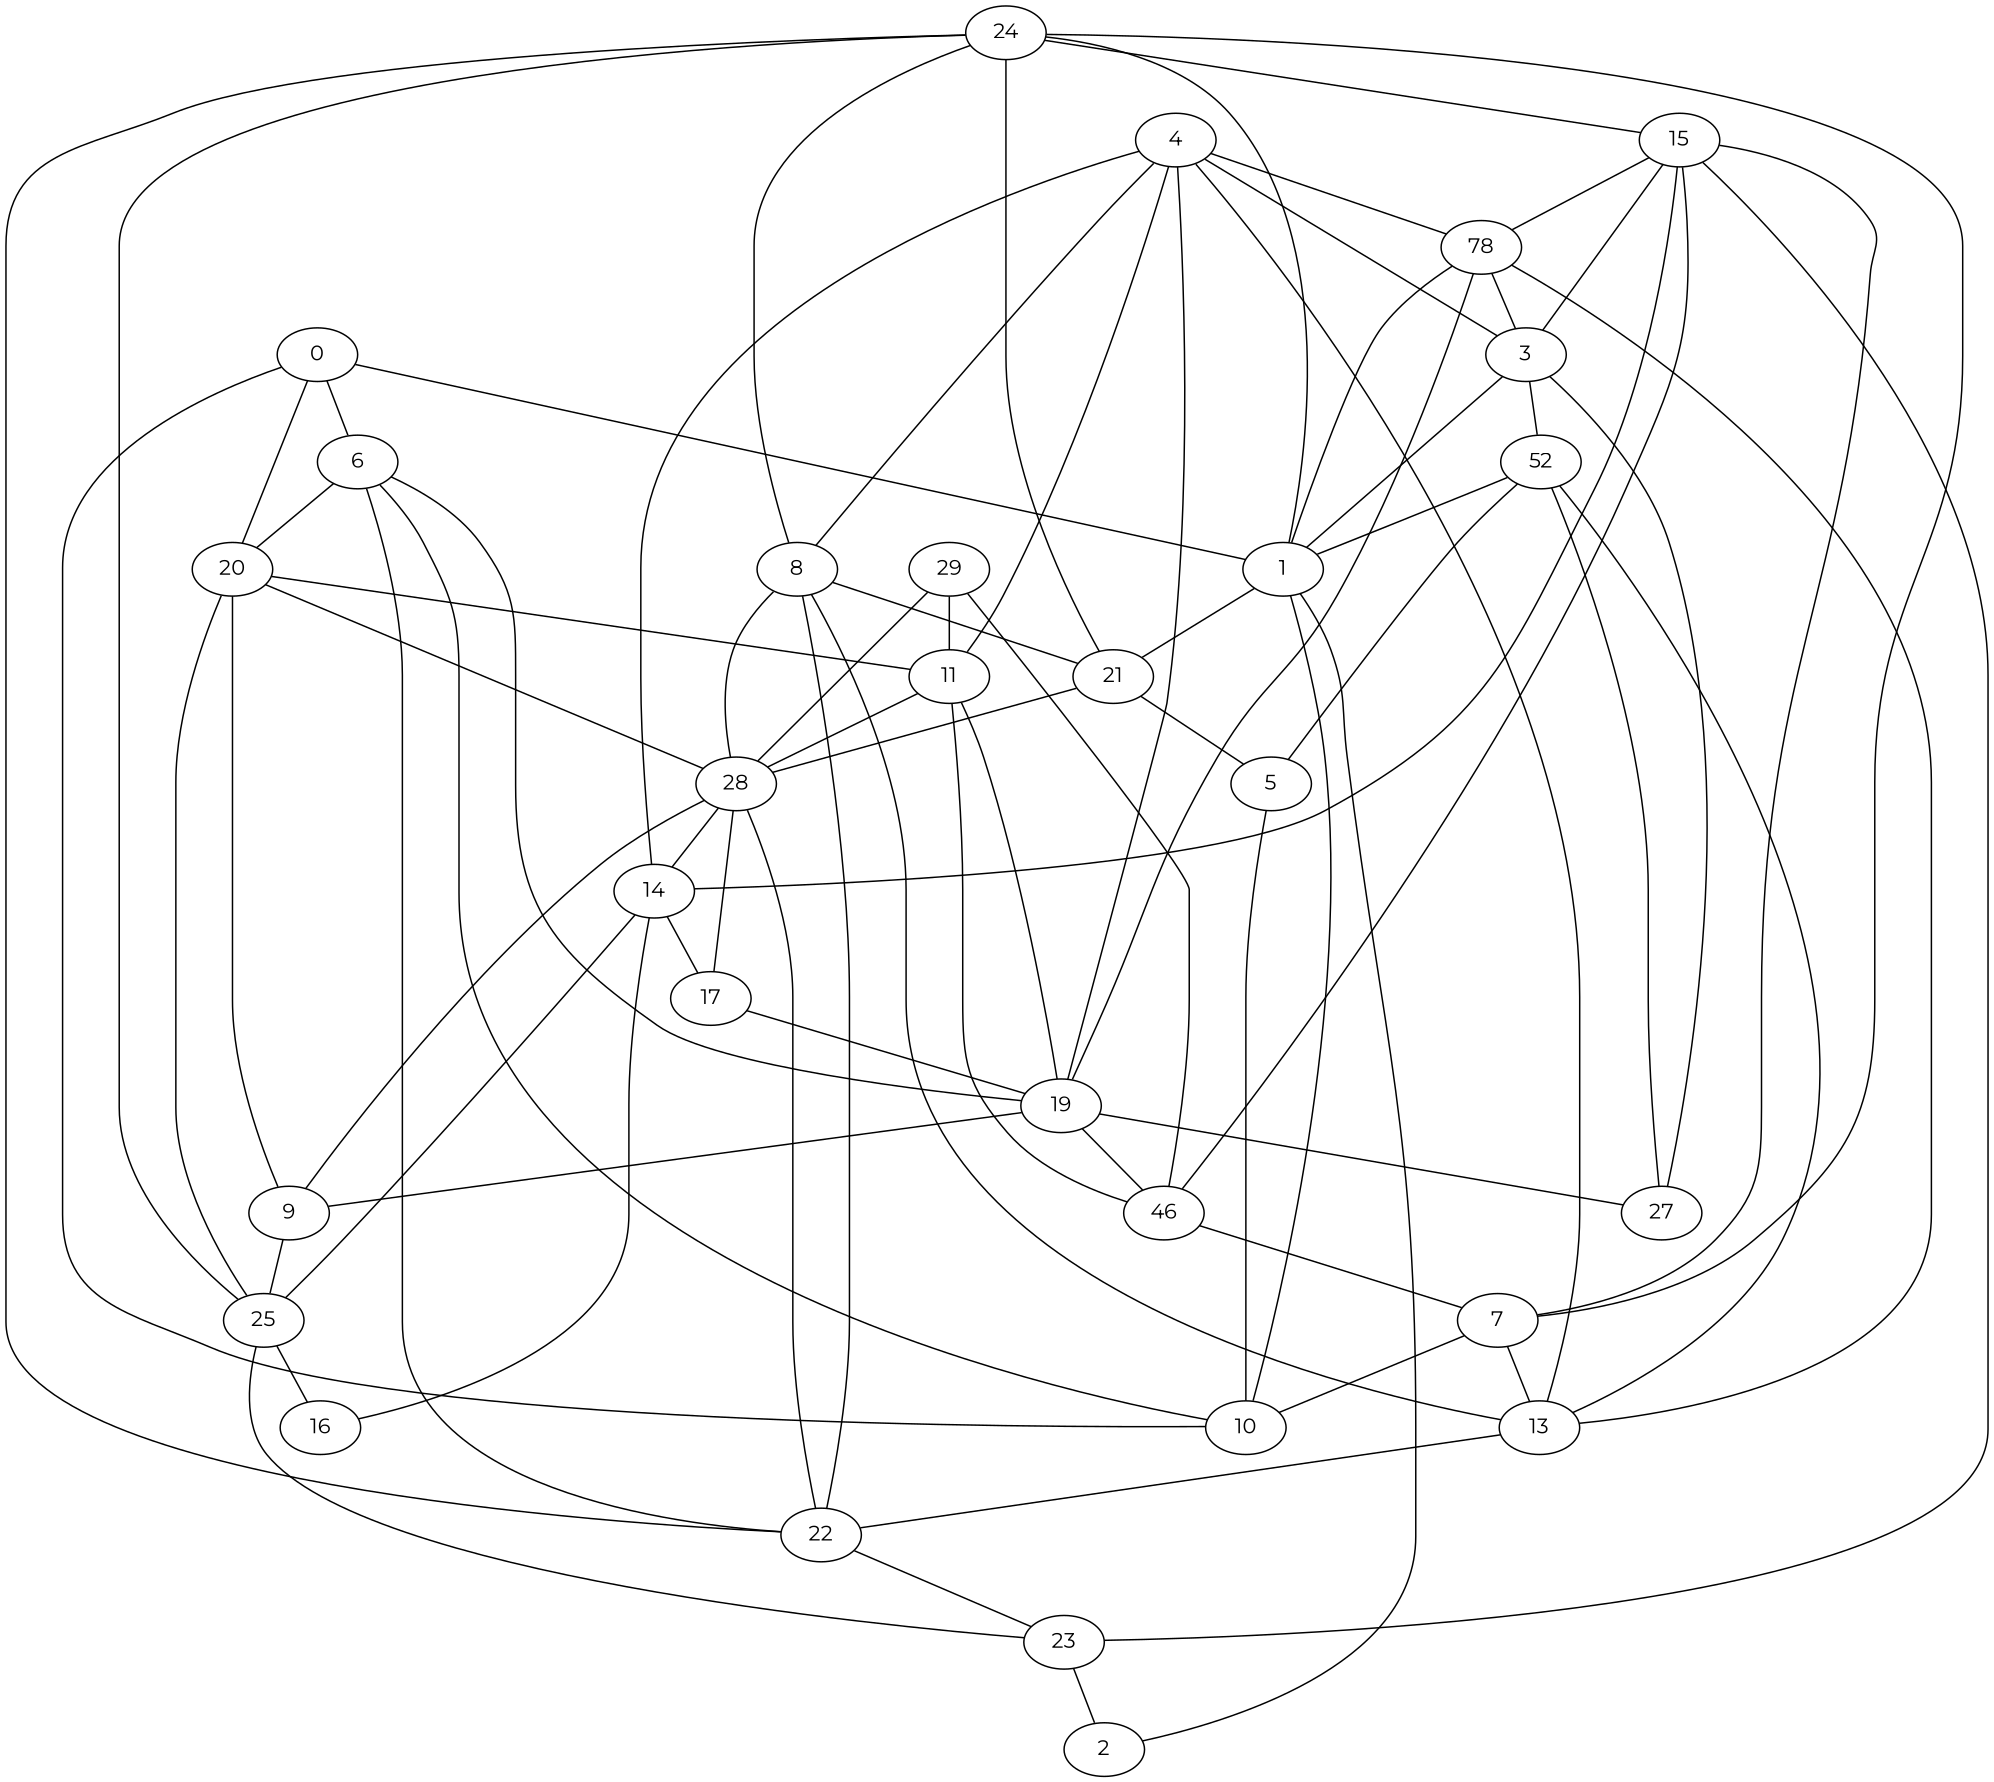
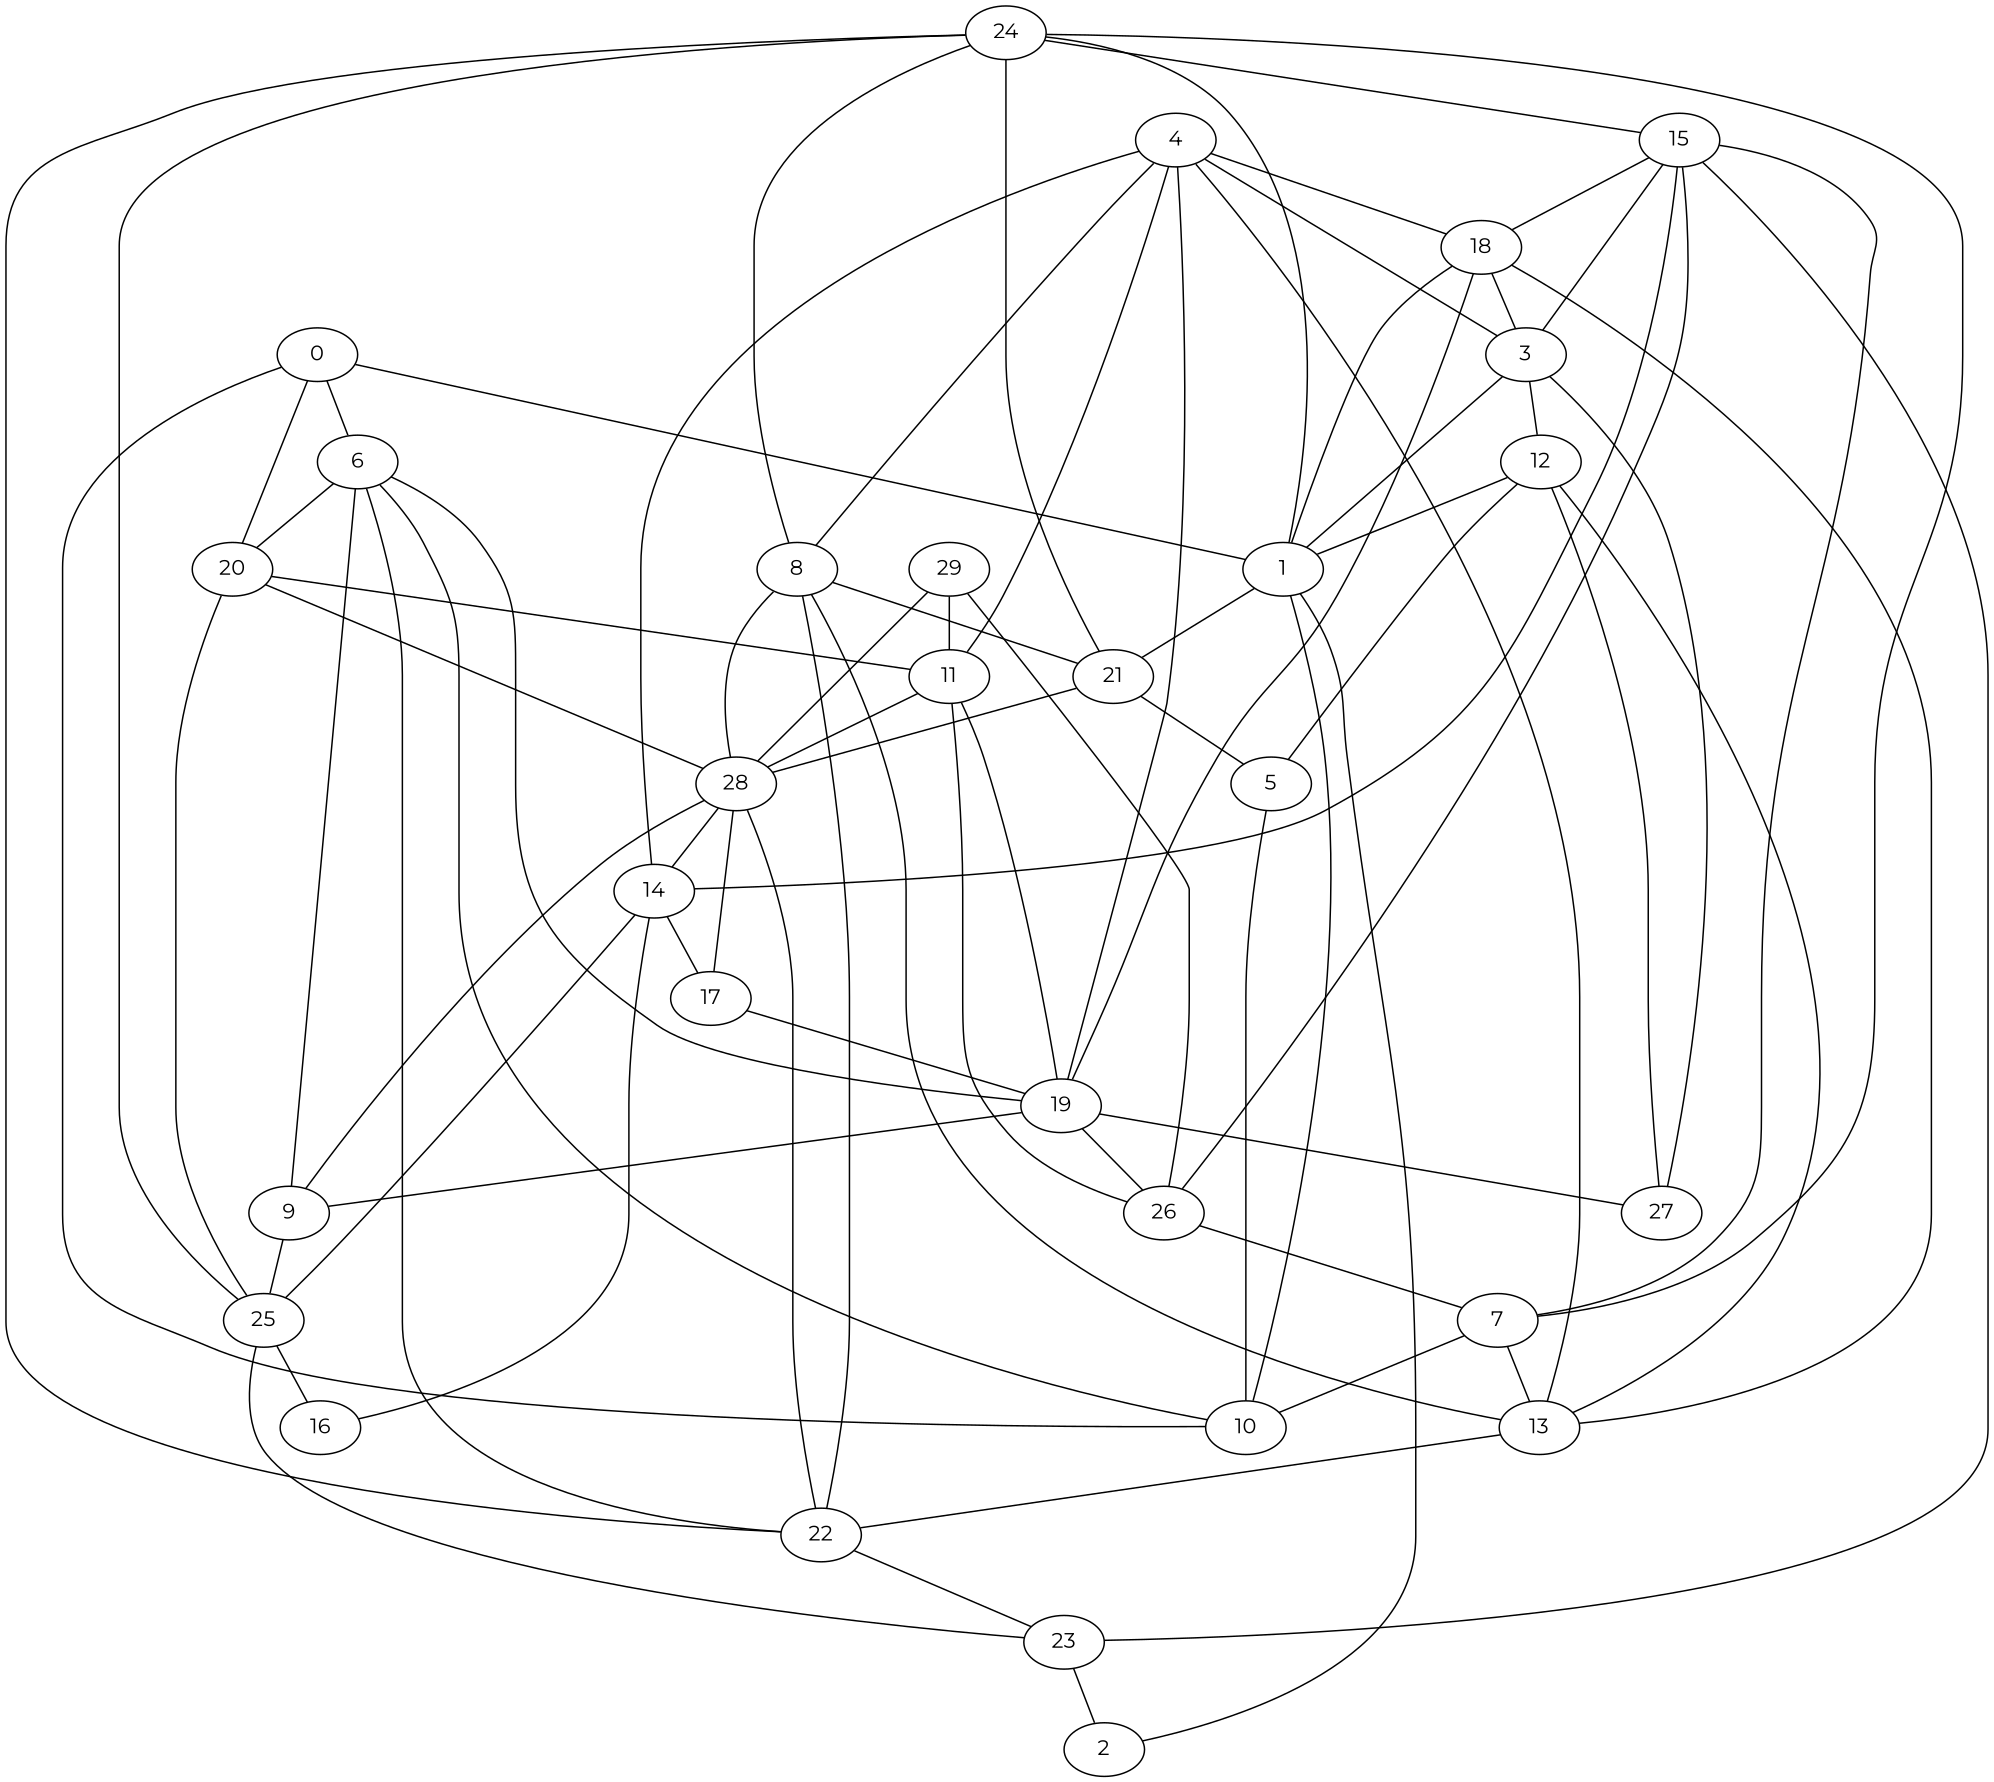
node "78": label "78" -> "18"
node "52": label "52" -> "12"
edge "20" -- "9": now "6" -- "9"
node "46": label "46" -> "26"
